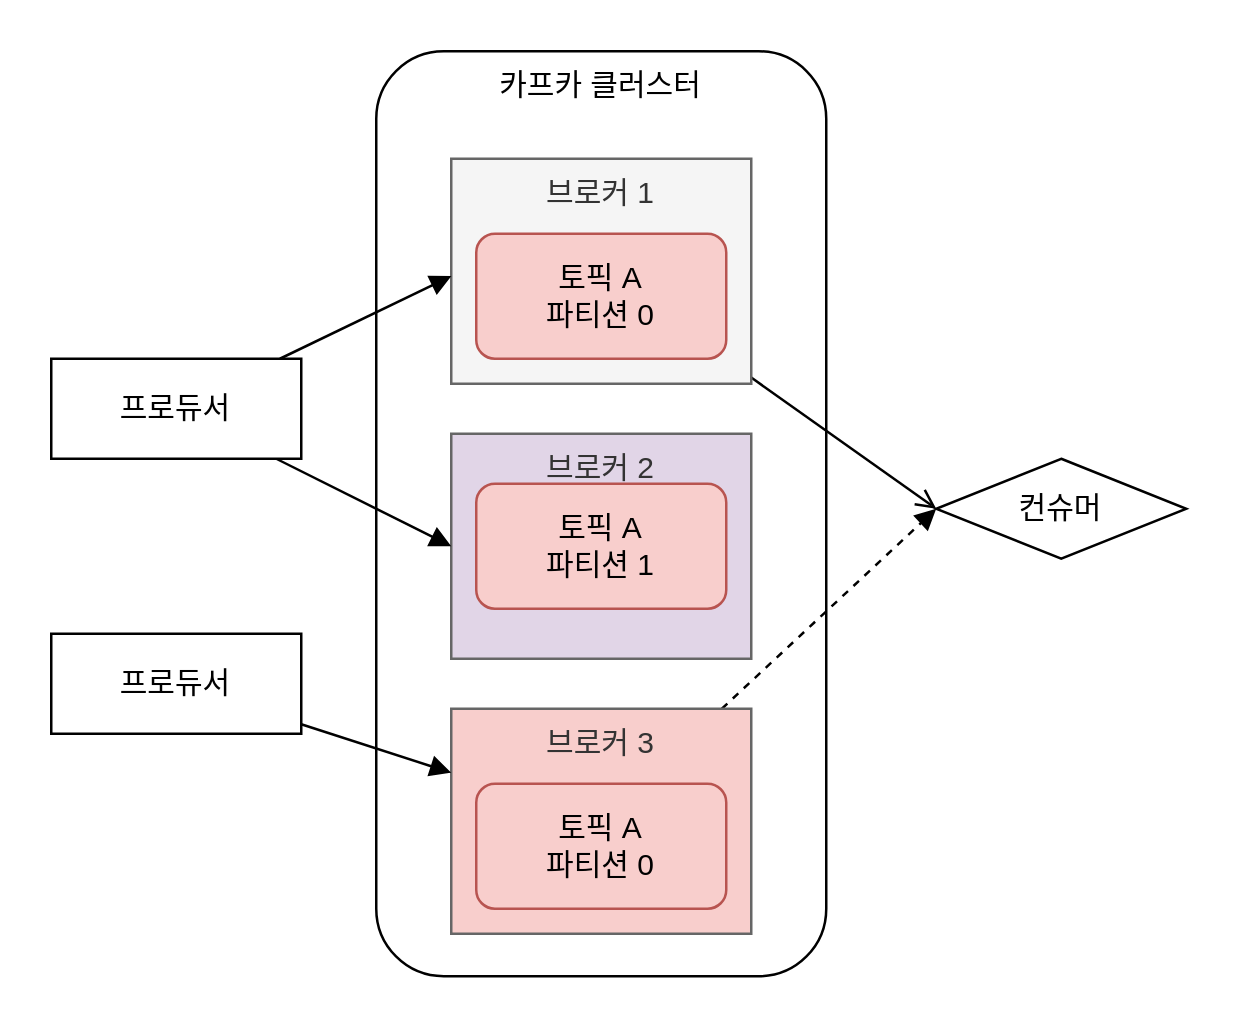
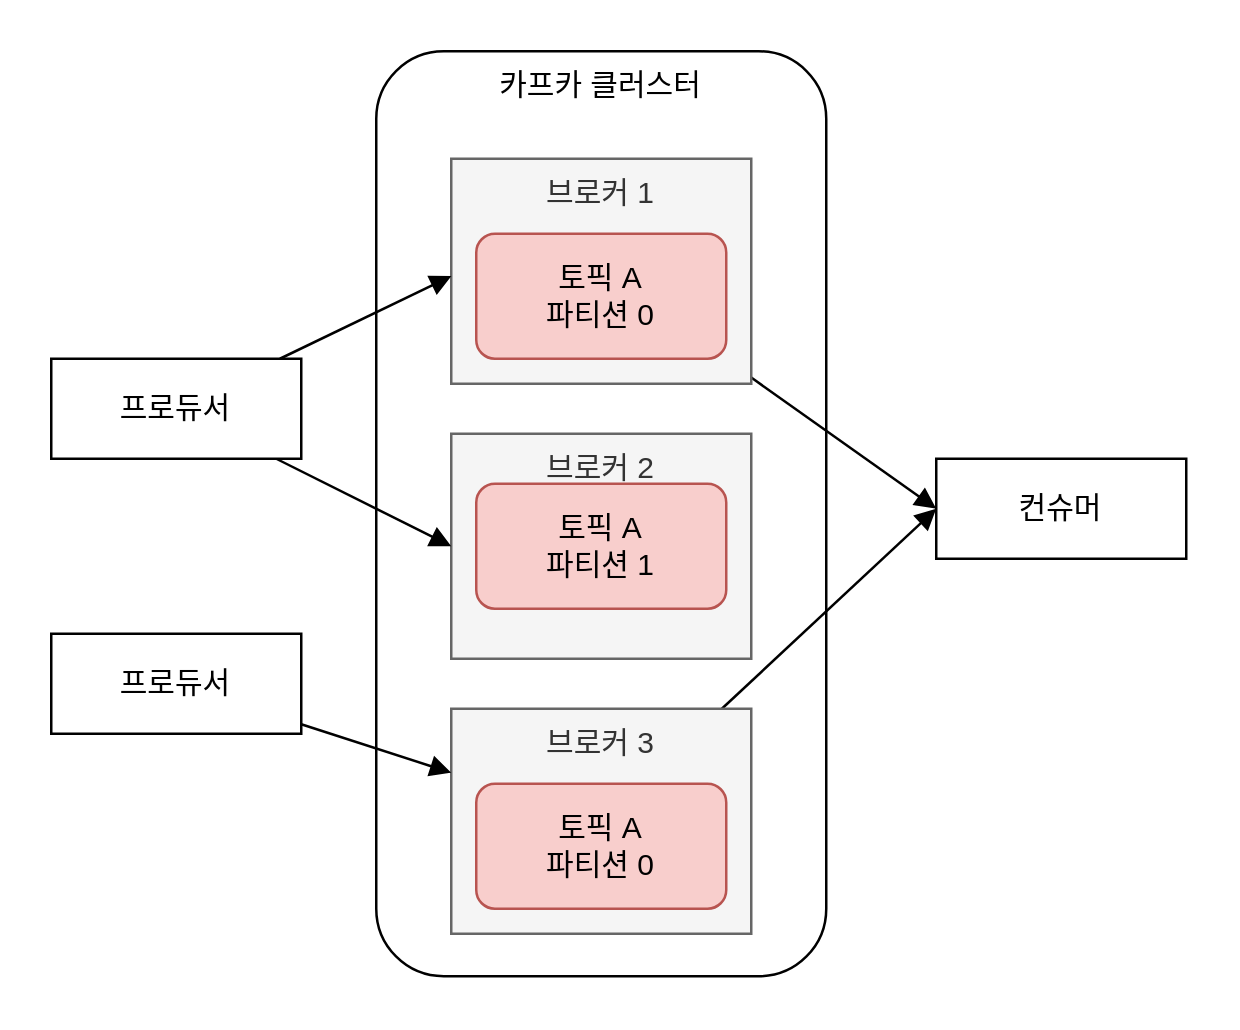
node "브로커 2": fillcolor #e1d5e7 -> #f5f5f5
edge "브로커 1" -> "컨슈머": arrowhead open -> block
node "컨슈머": shape diamond -> rectangle
edge "브로커 3" -> "컨슈머": style dashed -> solid
node "브로커 3": fillcolor #f8cecc -> #f5f5f5
